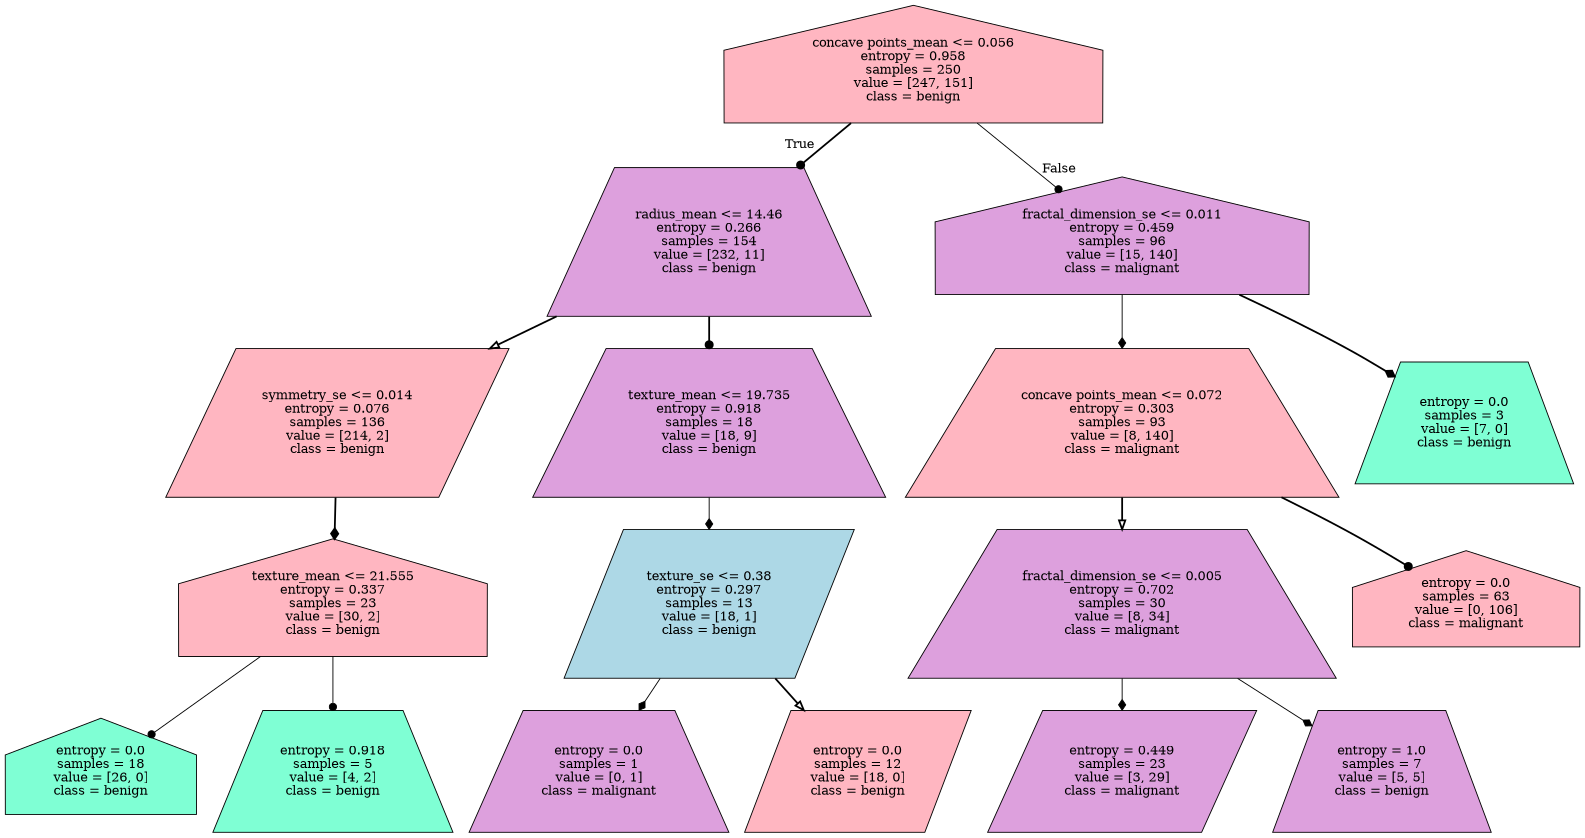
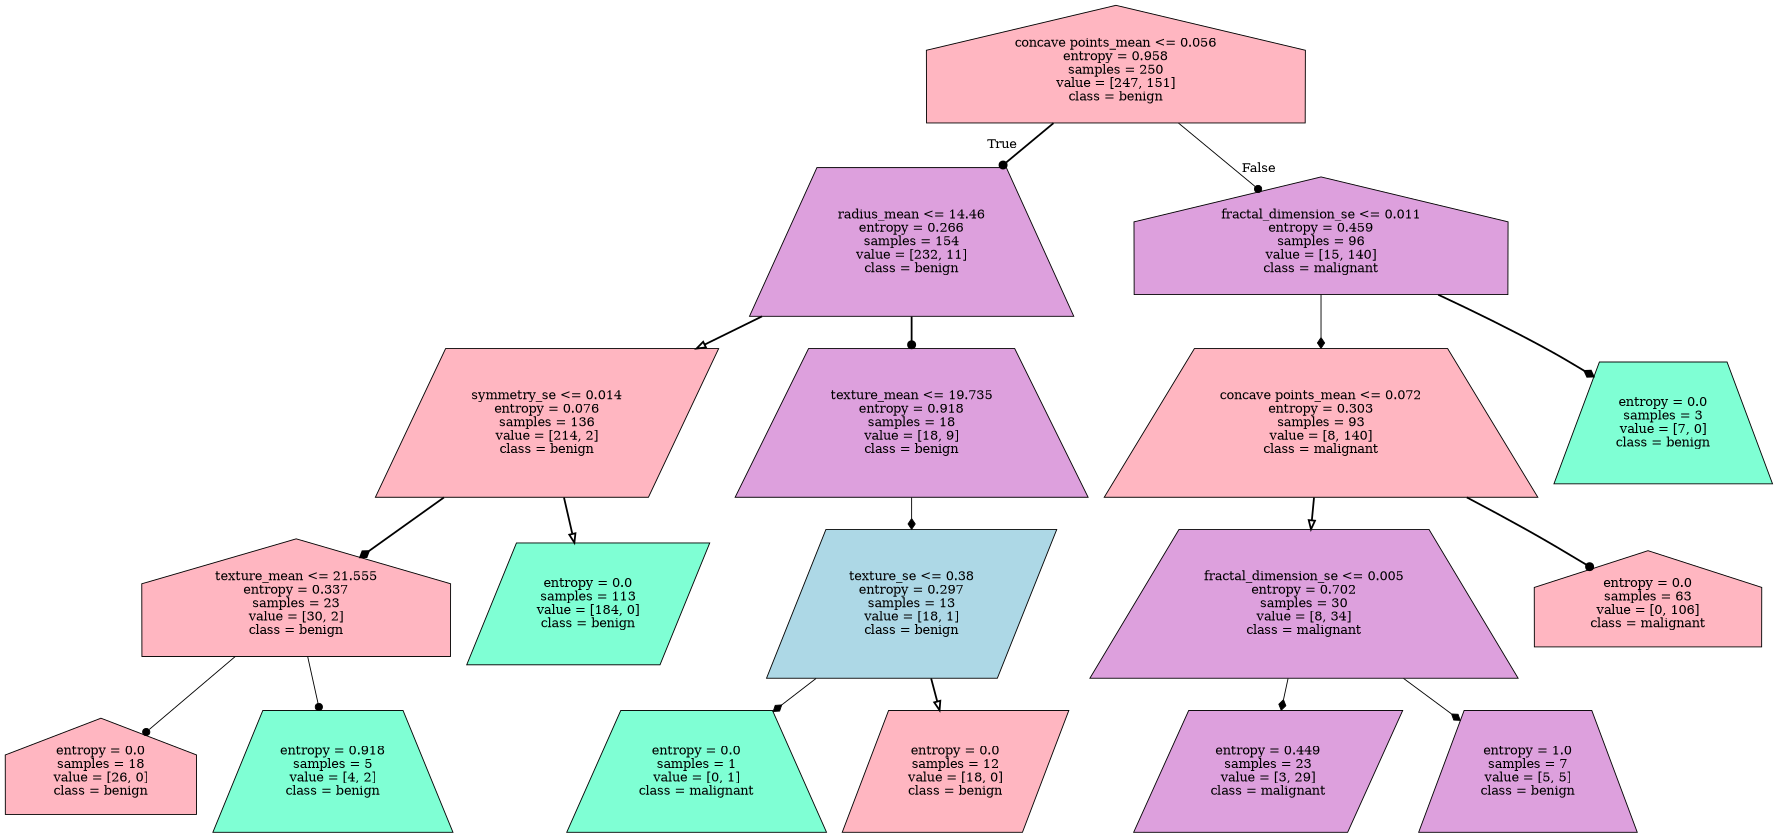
node "entropy = 0.0 samples = 113 value = [184, 0] class = benign": added
node "entropy = 0.0 samples = 18 value = [26, 0] class = benign": fillcolor aquamarine -> lightpink
node "entropy = 0.0 samples = 1 value = [0, 1] class = malignant": fillcolor plum -> aquamarine
